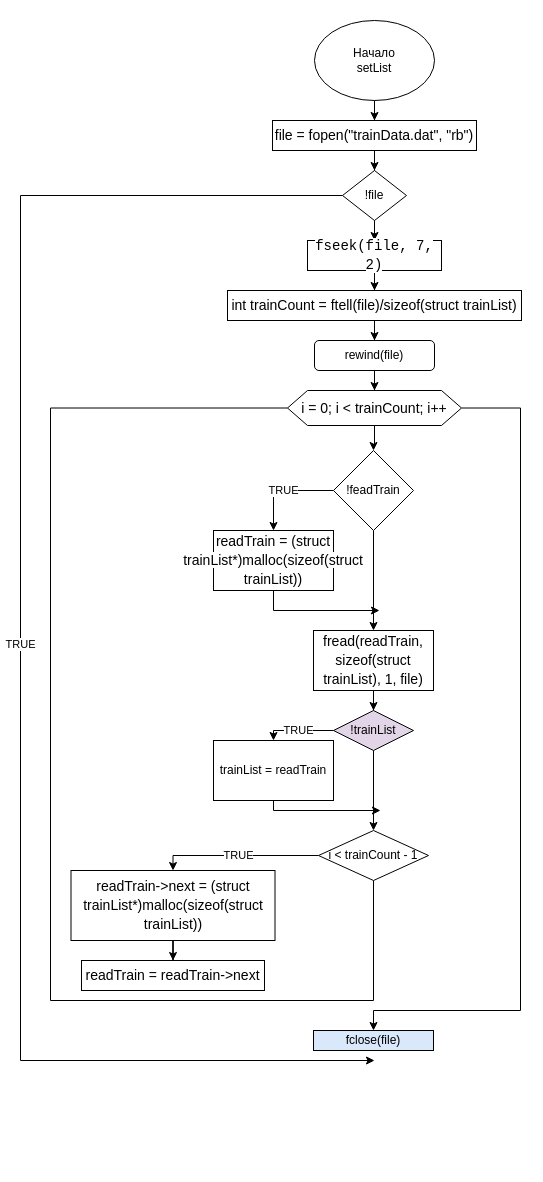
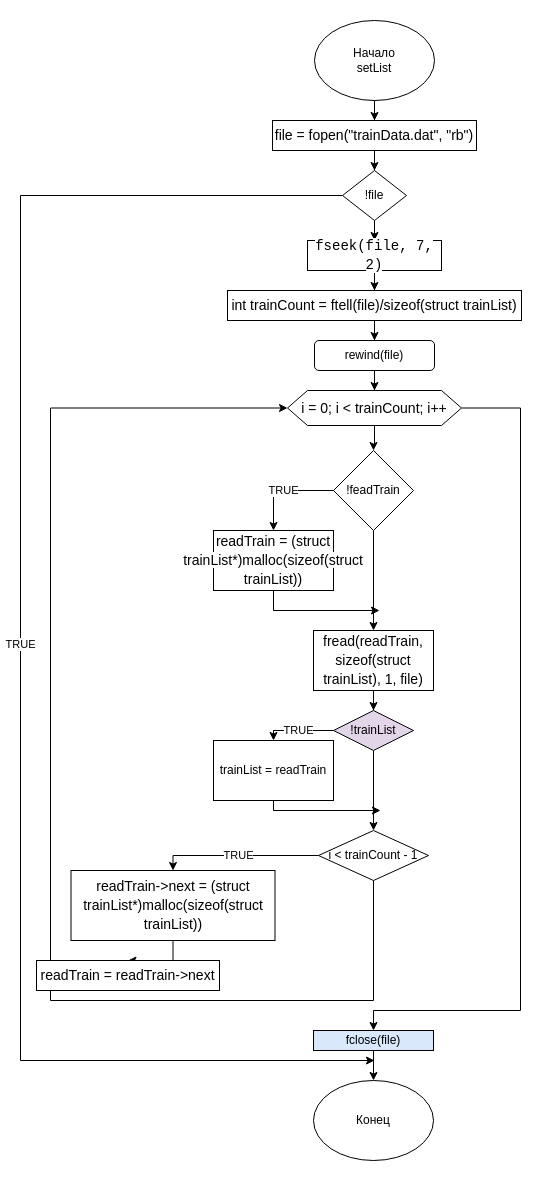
edge "i = 0; i < trainCount; i++" -- "i < trainCount - 1": arrowhead none -> classic
node "readTrain = readTrain->next": moved (173, 976) -> (128, 976)
edge "fclose(file)" -> "Конец": added
node "Конец": added
